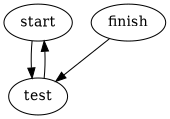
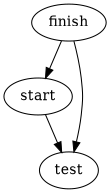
edge "test" -> "start": now "finish" -> "start"
